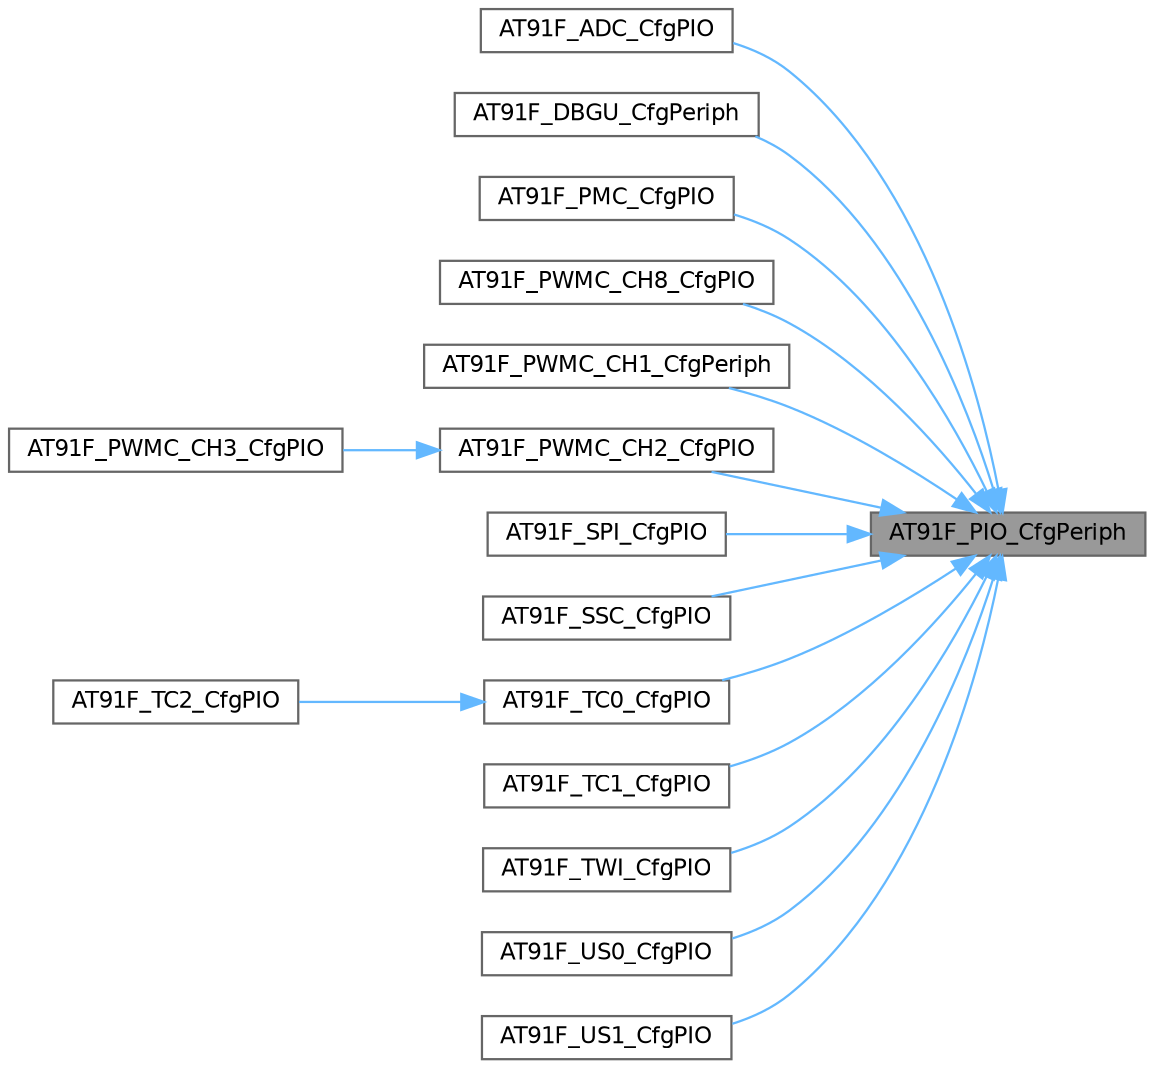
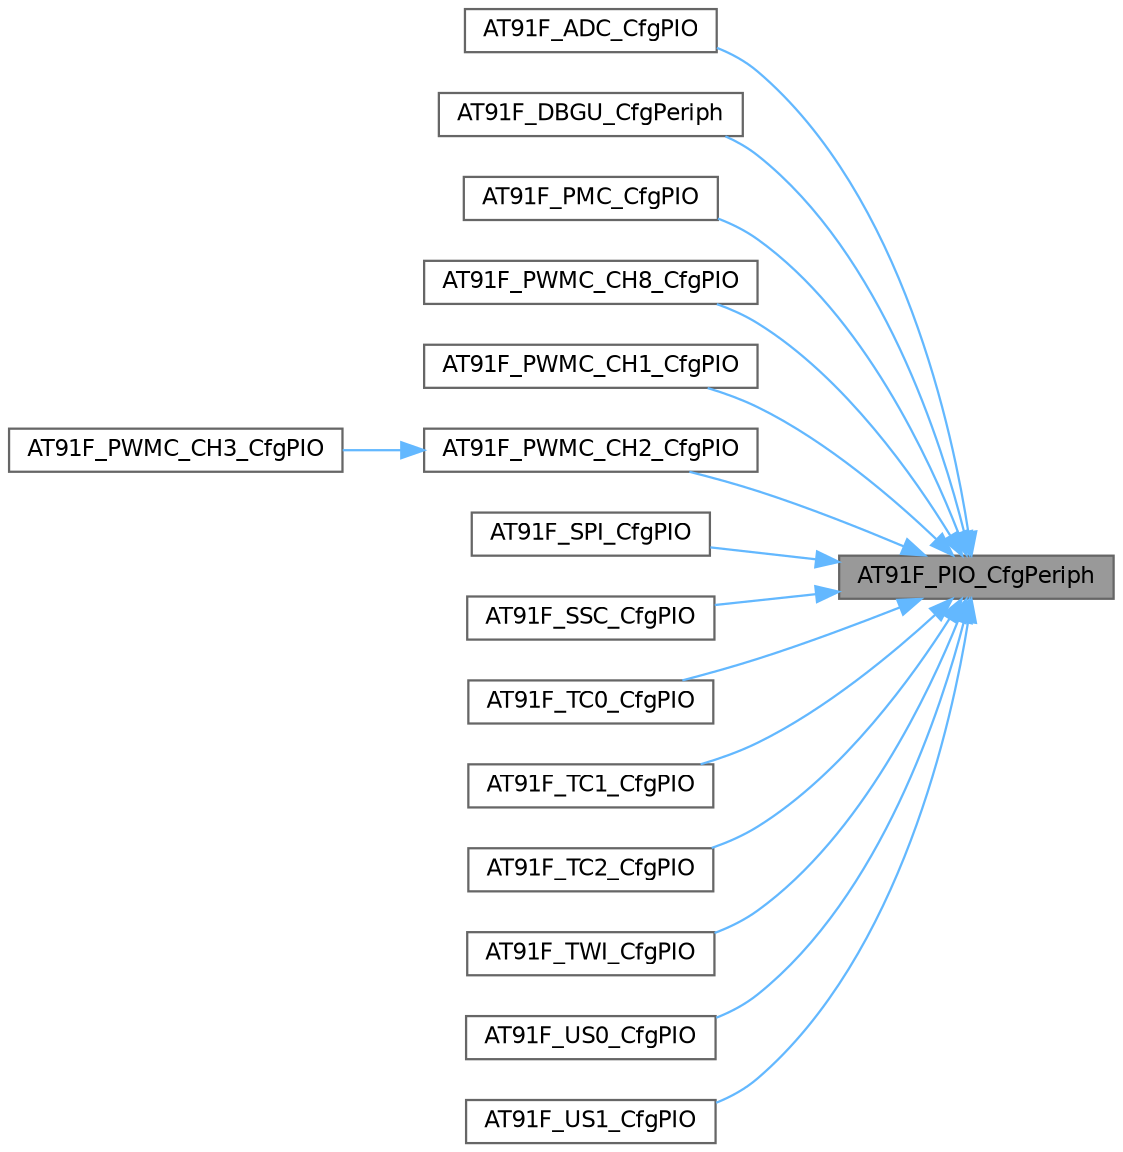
node "AT91F_PWMC_CH1_CfgPeriph": label "AT91F_PWMC_CH1_CfgPeriph" -> "AT91F_PWMC_CH1_CfgPIO"
edge "AT91F_TC2_CfgPIO" -> "AT91F_TC0_CfgPIO": now "AT91F_TC2_CfgPIO" -> "AT91F_PIO_CfgPeriph"
